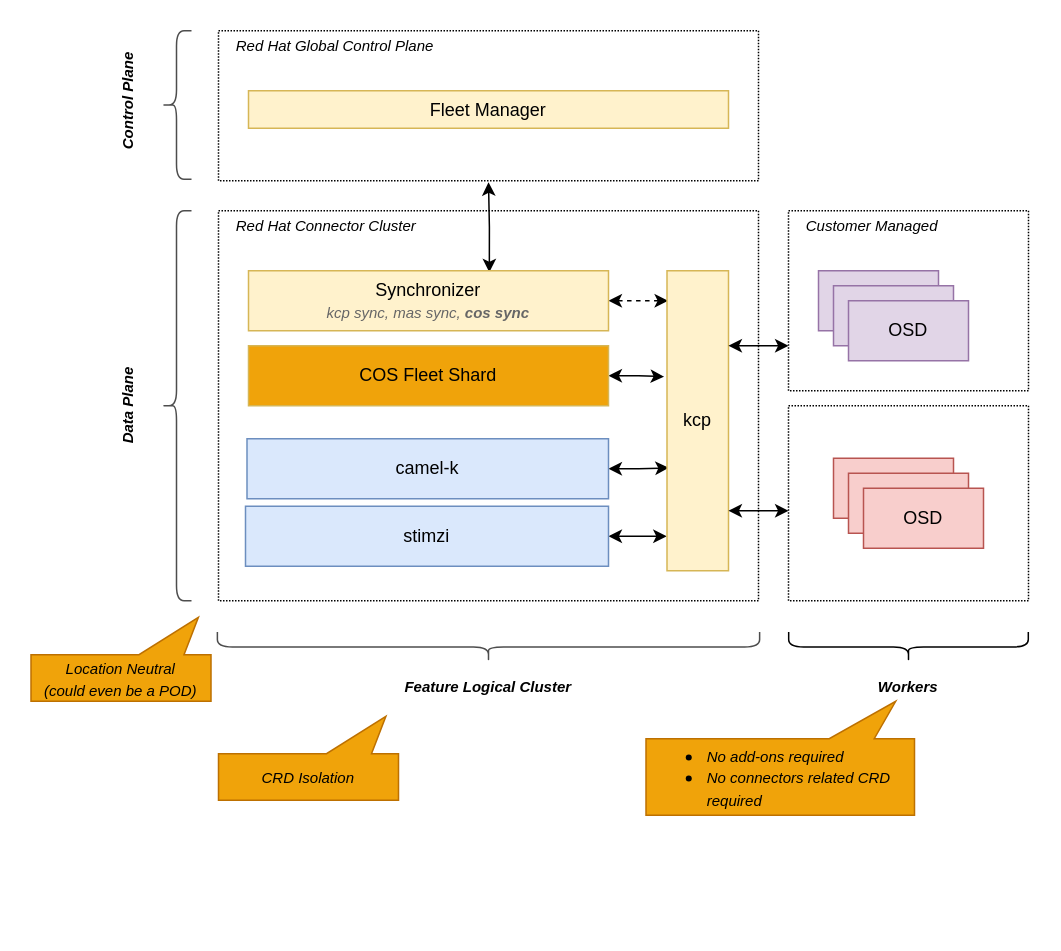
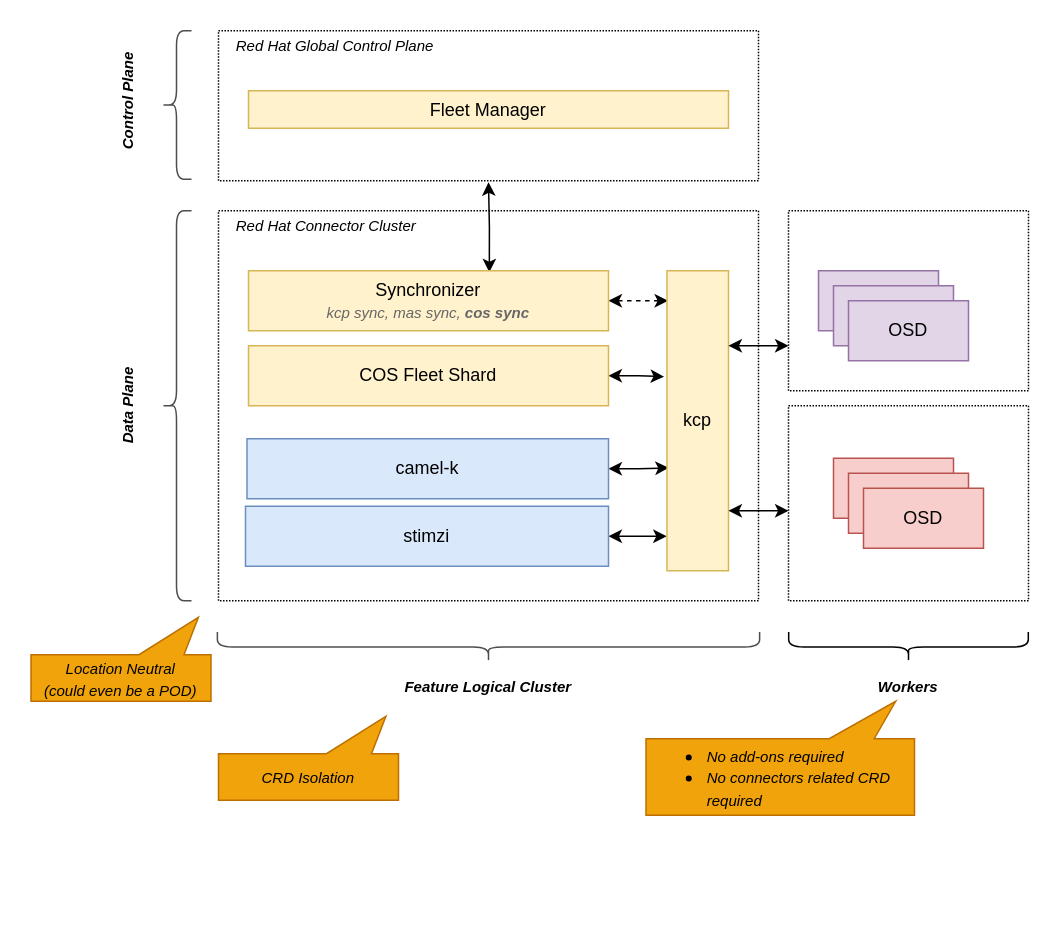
node "Customer Managed": removed
node "COS Fleet Shard": fillcolor #f0a30a -> #fff2cc
